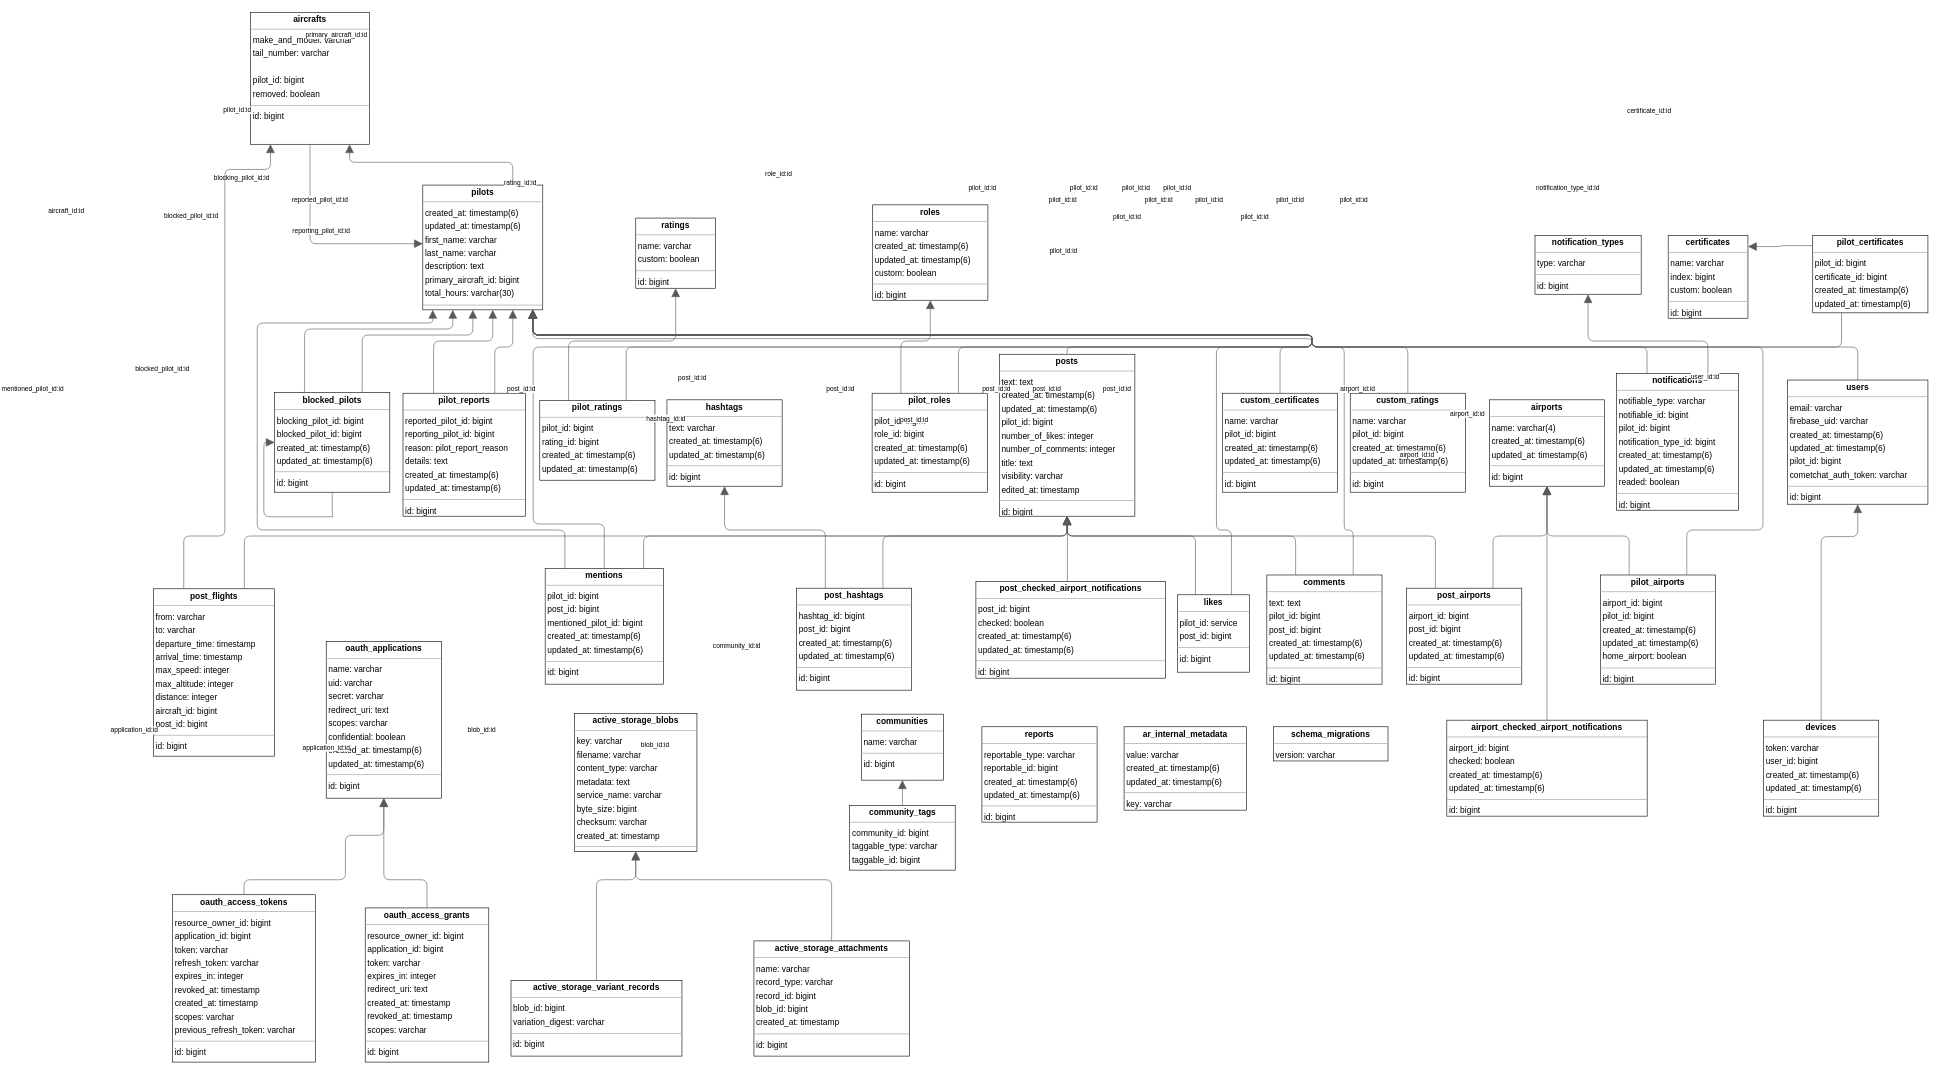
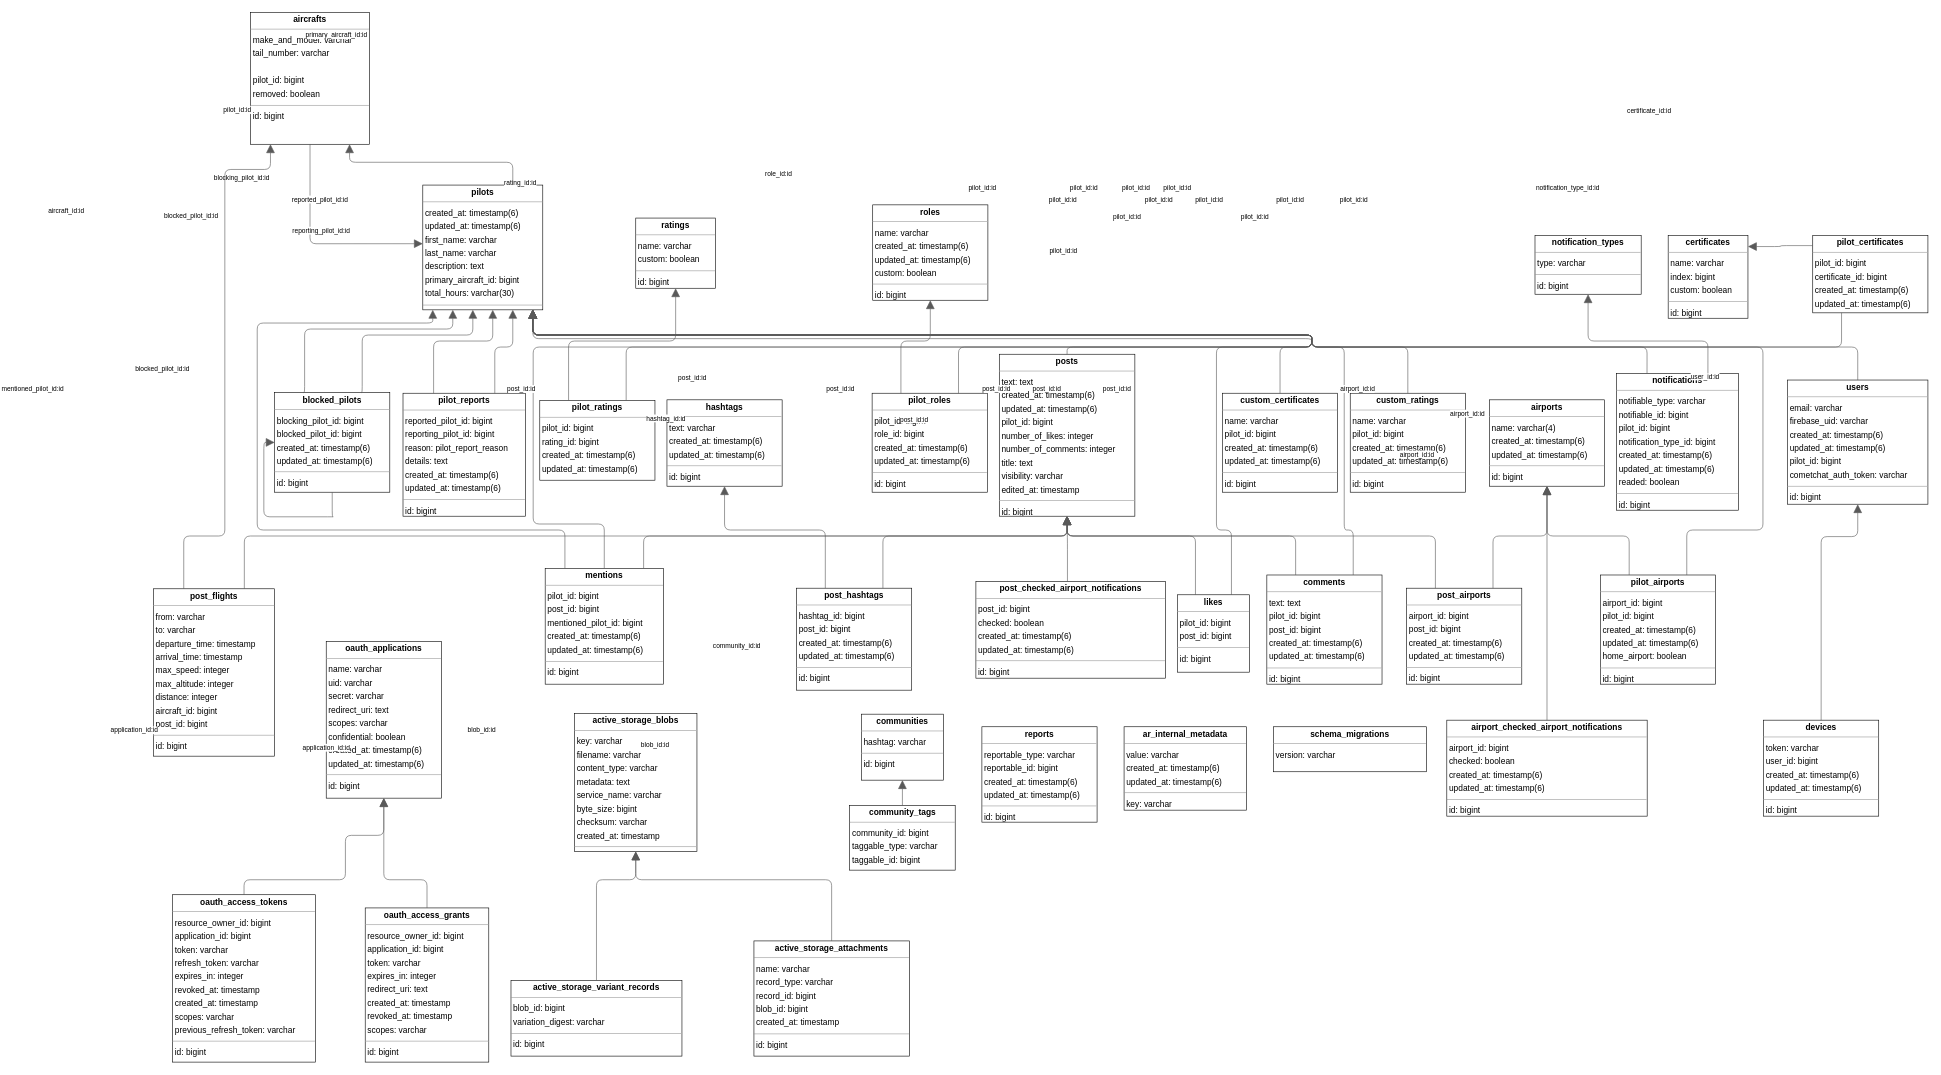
node "likes pilot_id: service post_id: bigint id: bigint": label "likes pilot_id: service post_id: bigint id: bigint" -> "likes pilot_id: bigint post_id: bigint id: bigint"
node "communities name: varchar id: bigint": label "communities name: varchar id: bigint" -> "communities hashtag: varchar id: bigint"
node "schema_migrations version: varchar": size 115x34 -> 153x45
